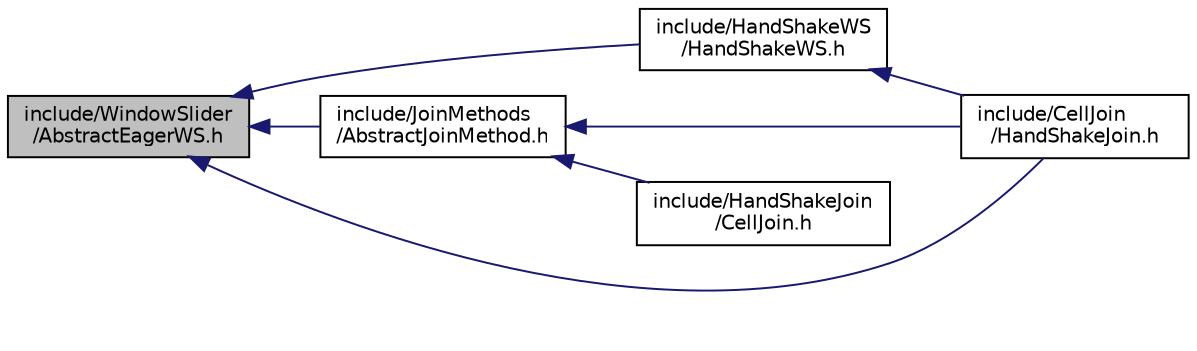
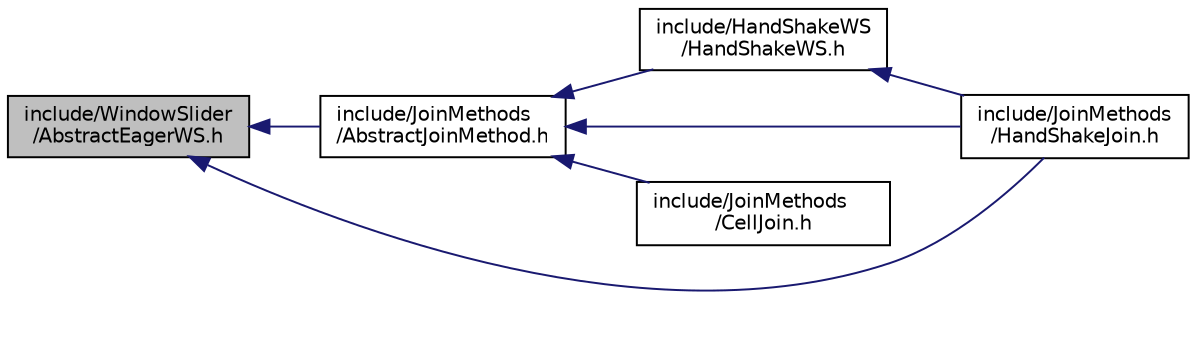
edge "include/HandShakeWS /HandShakeWS.h" -> "include/WindowSlider /AbstractEagerWS.h": now "include/HandShakeWS /HandShakeWS.h" -> "include/JoinMethods /AbstractJoinMethod.h"
node "include/CellJoin /HandShakeJoin.h": label "include/CellJoin /HandShakeJoin.h" -> "include/JoinMethods /HandShakeJoin.h"
node "include/HandShakeJoin /CellJoin.h": label "include/HandShakeJoin /CellJoin.h" -> "include/JoinMethods /CellJoin.h"
